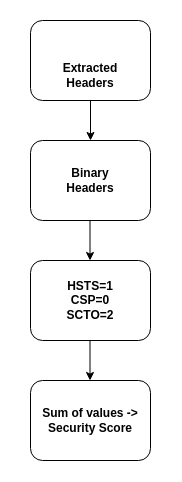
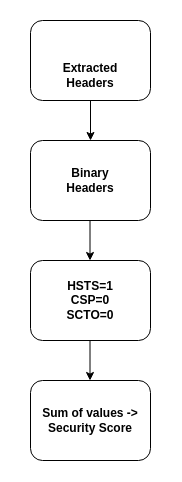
node "HSTS=1 CSP=0 SCTO=2": label "HSTS=1 CSP=0 SCTO=2" -> "HSTS=1 CSP=0 SCTO=0"
